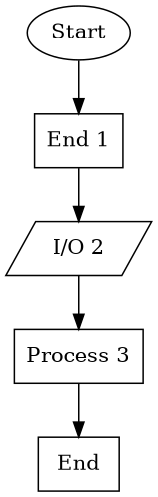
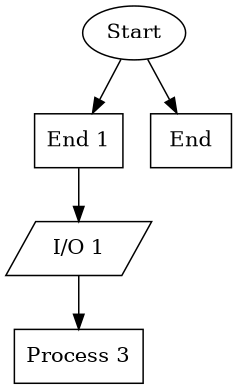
node "I/O 2": label "I/O 2" -> "I/O 1"
edge "Process 3" -> "End": now "Start" -> "End"
